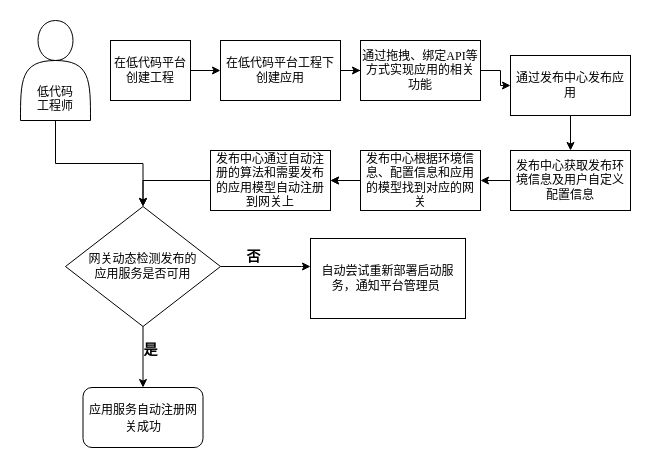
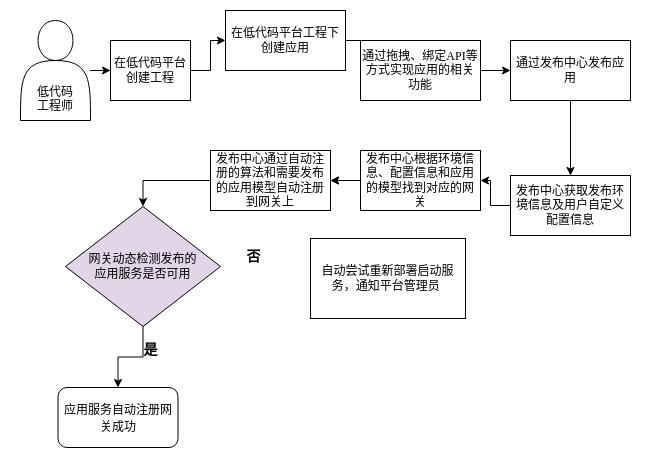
node "在低代码平台工程下创建应用": moved (281, 71) -> (286, 41)
node "通过发布中心发布应用": moved (571, 86) -> (571, 71)
edge "低代码 工程师" -> "网关动态检测发布的 应用服务是否可用": now "低代码 工程师" -> "在低代码平台创建工程"
node "发布中心获取发布环境信息及用户自定义配置信息": moved (571, 181) -> (571, 206)
node "网关动态检测发布的 应用服务是否可用": fillcolor #ffffff -> #e1d5e7
edge "网关动态检测发布的 应用服务是否可用" -> "自动尝试重新部署启动服务，通知平台管理员": removed
node "应用服务自动注册网关成功": moved (143, 418) -> (118, 418)
